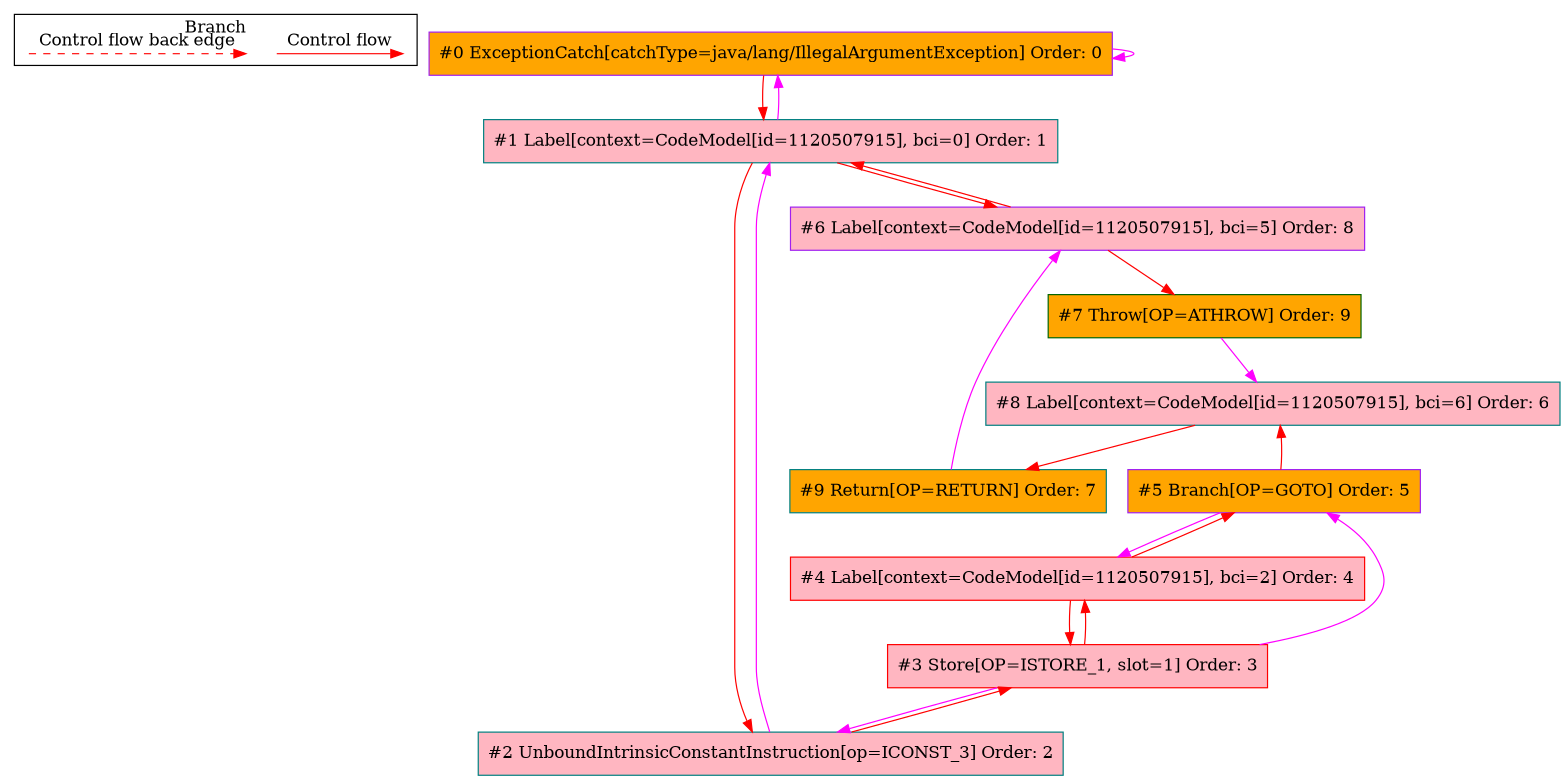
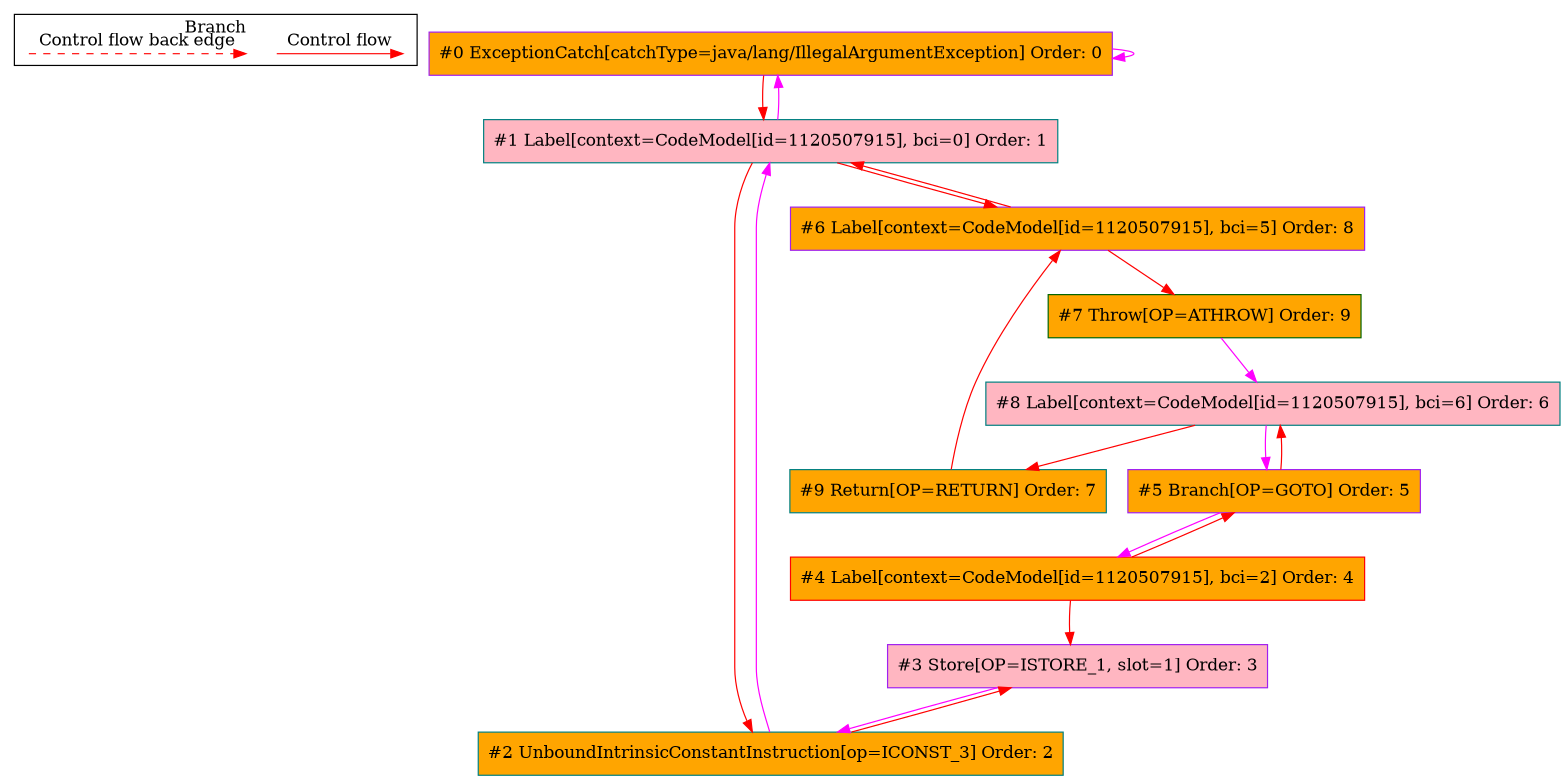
node "#6 Label[context=CodeModel[id=1120507915], bci=5] Order: 8": fillcolor lightpink -> orange
edge "#9 Return[OP=RETURN] Order: 7" -> "#6 Label[context=CodeModel[id=1120507915], bci=5] Order: 8": color fuchsia -> red
node "#4 Label[context=CodeModel[id=1120507915], bci=2] Order: 4": fillcolor lightpink -> orange
edge "#3 Store[OP=ISTORE_1, slot=1] Order: 3" -> "#5 Branch[OP=GOTO] Order: 5": now "#8 Label[context=CodeModel[id=1120507915], bci=6] Order: 6" -> "#5 Branch[OP=GOTO] Order: 5"
edge "#3 Store[OP=ISTORE_1, slot=1] Order: 3" -> "#4 Label[context=CodeModel[id=1120507915], bci=2] Order: 4": removed
node "#3 Store[OP=ISTORE_1, slot=1] Order: 3": color red -> purple
node "#2 UnboundIntrinsicConstantInstruction[op=ICONST_3] Order: 2": fillcolor lightpink -> orange
